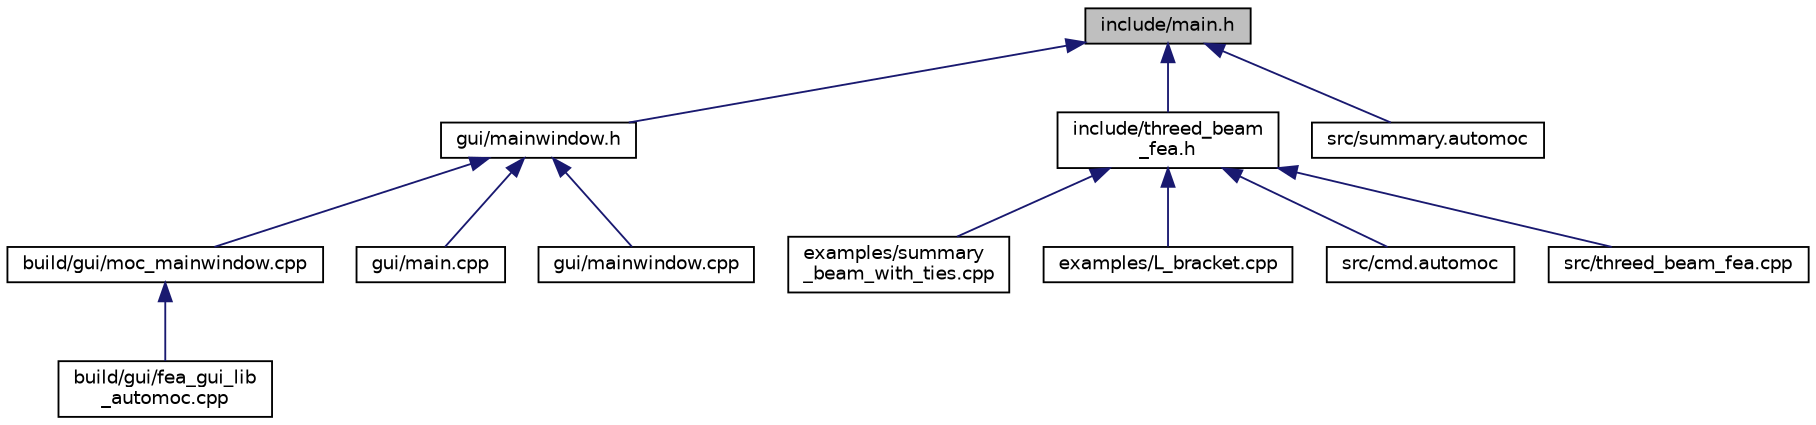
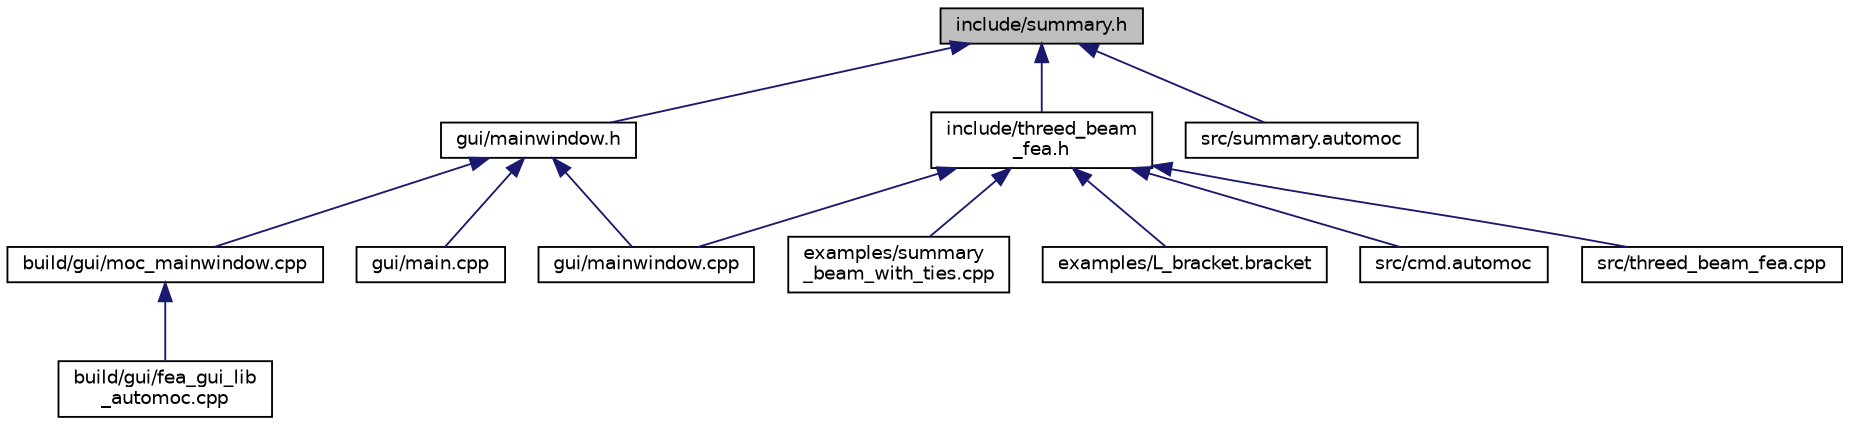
node "include/main.h": label "include/main.h" -> "include/summary.h"
edge "gui/mainwindow.cpp" -> "include/threed_beam _fea.h": added
node "examples/L_bracket.cpp": label "examples/L_bracket.cpp" -> "examples/L_bracket.bracket"
